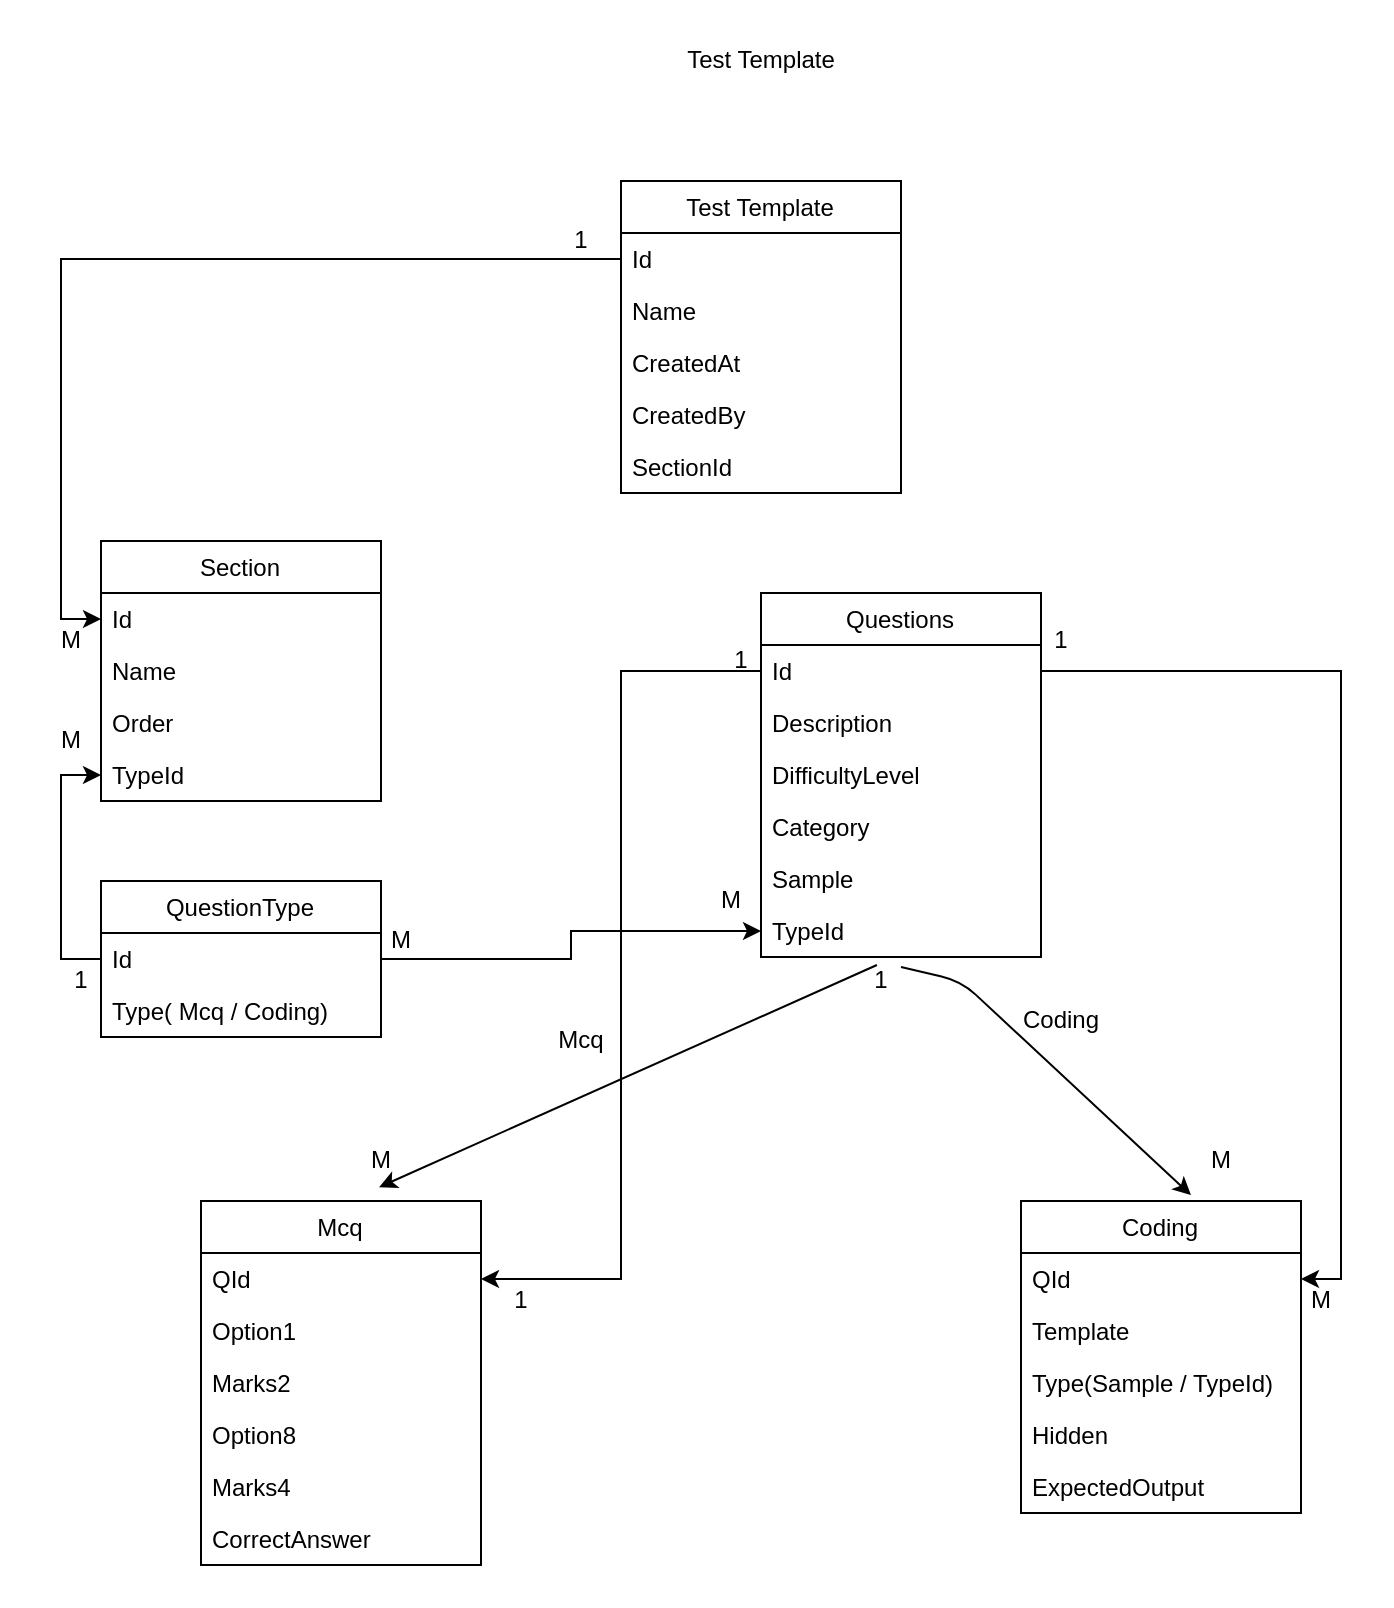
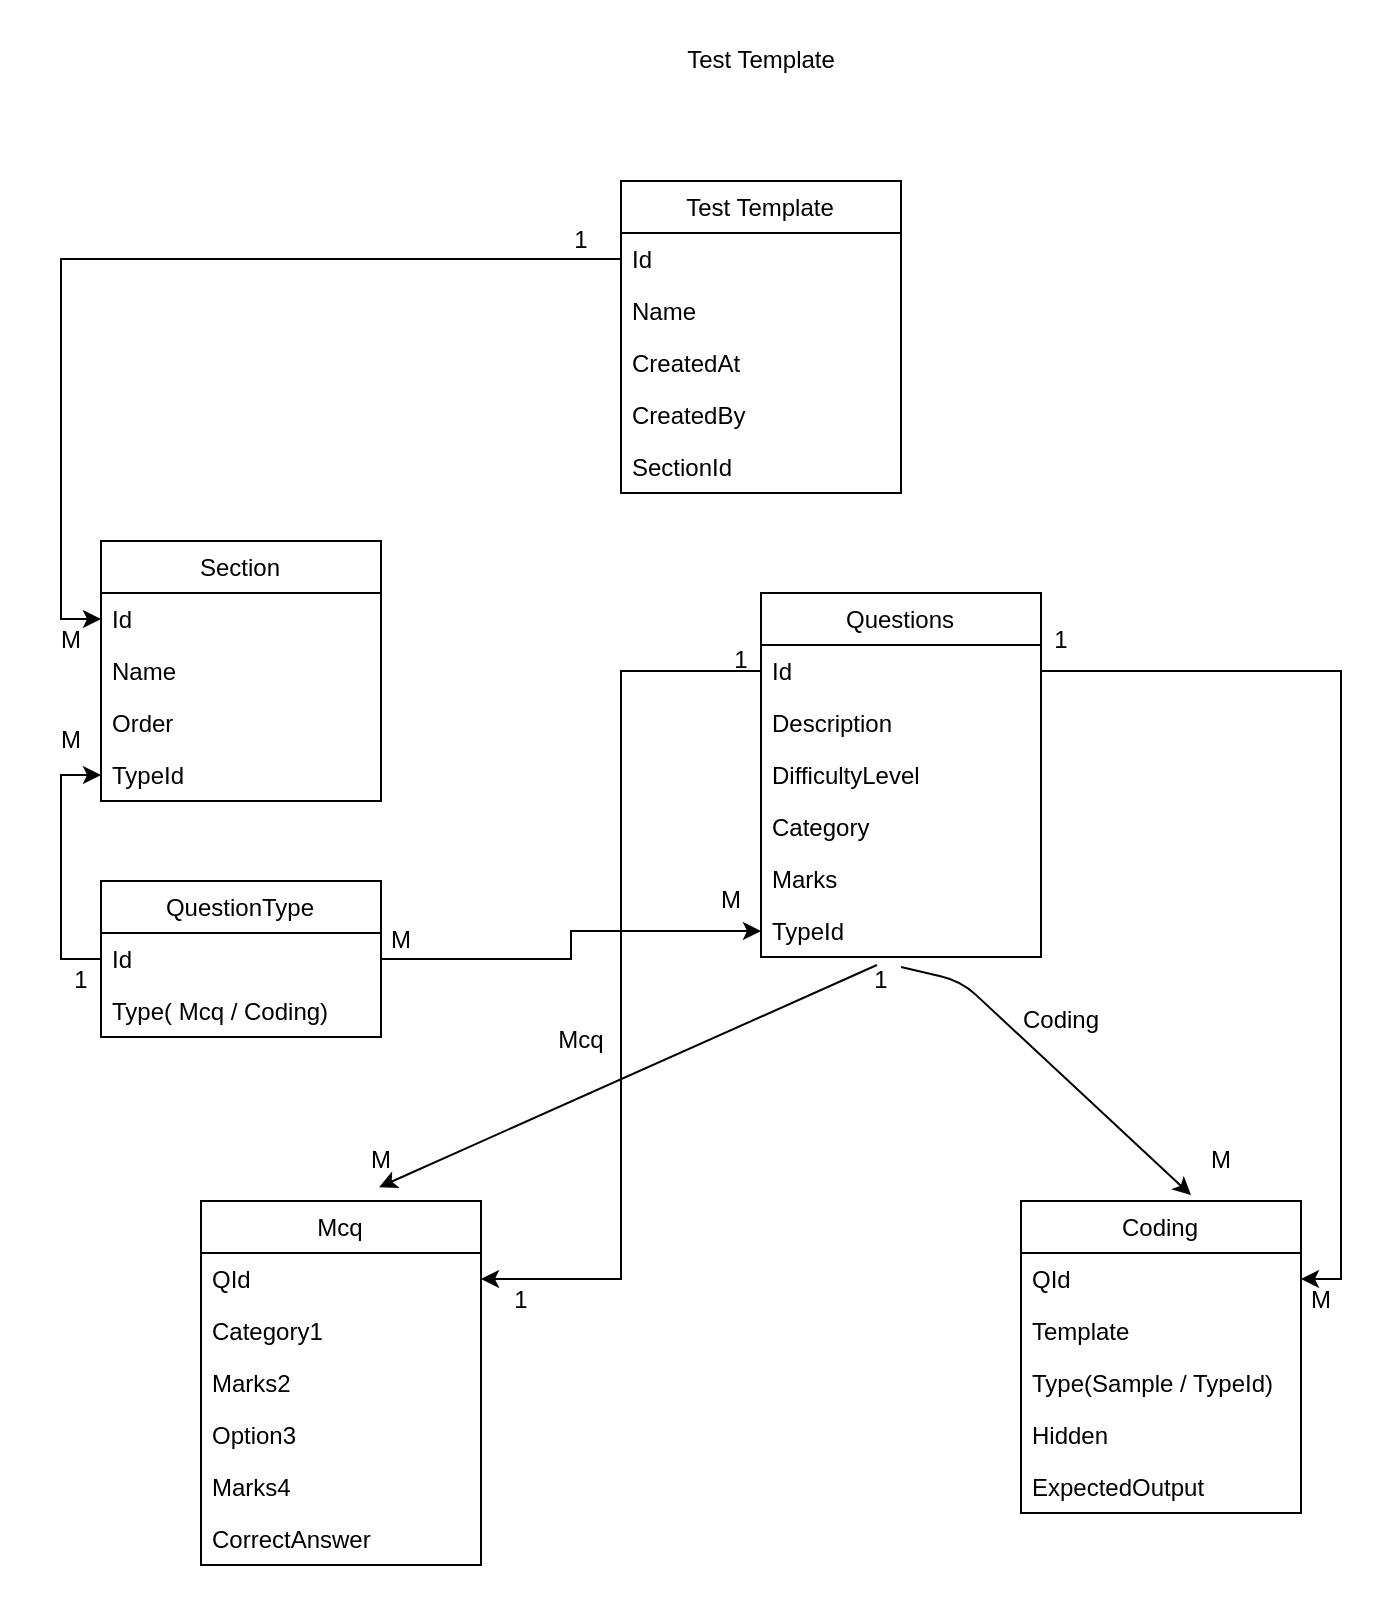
node "Sample": label "Sample" -> "Marks"
node "Option1": label "Option1" -> "Category1"
node "Option8": label "Option8" -> "Option3"
